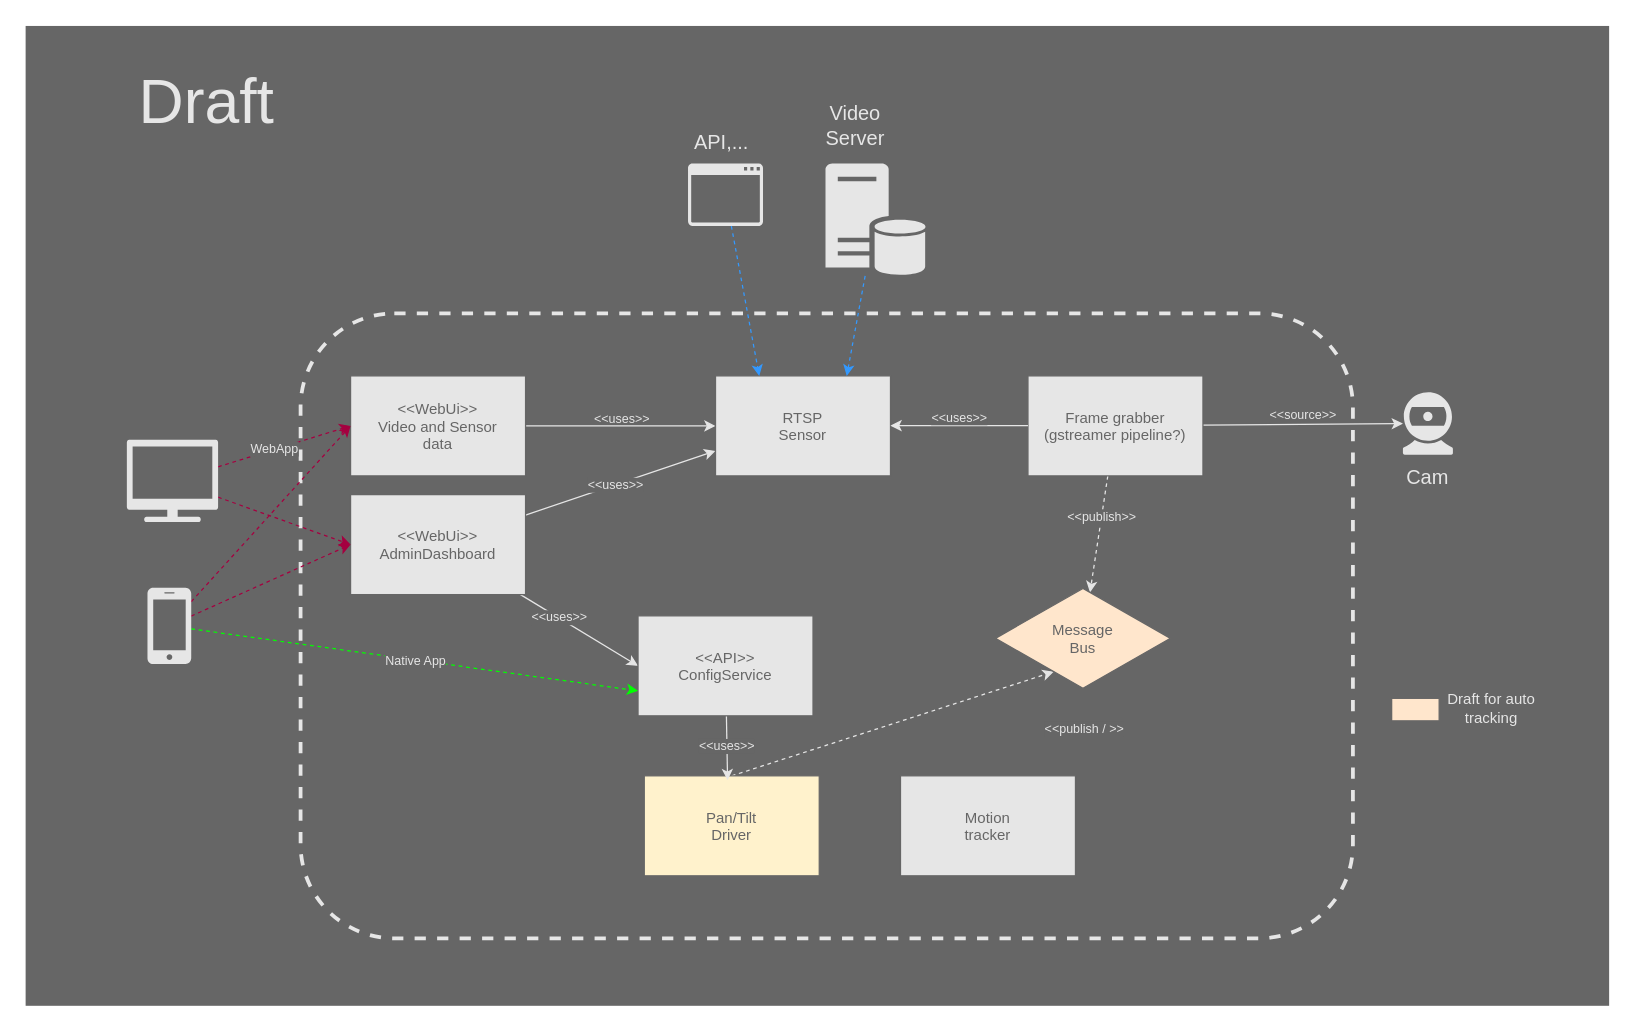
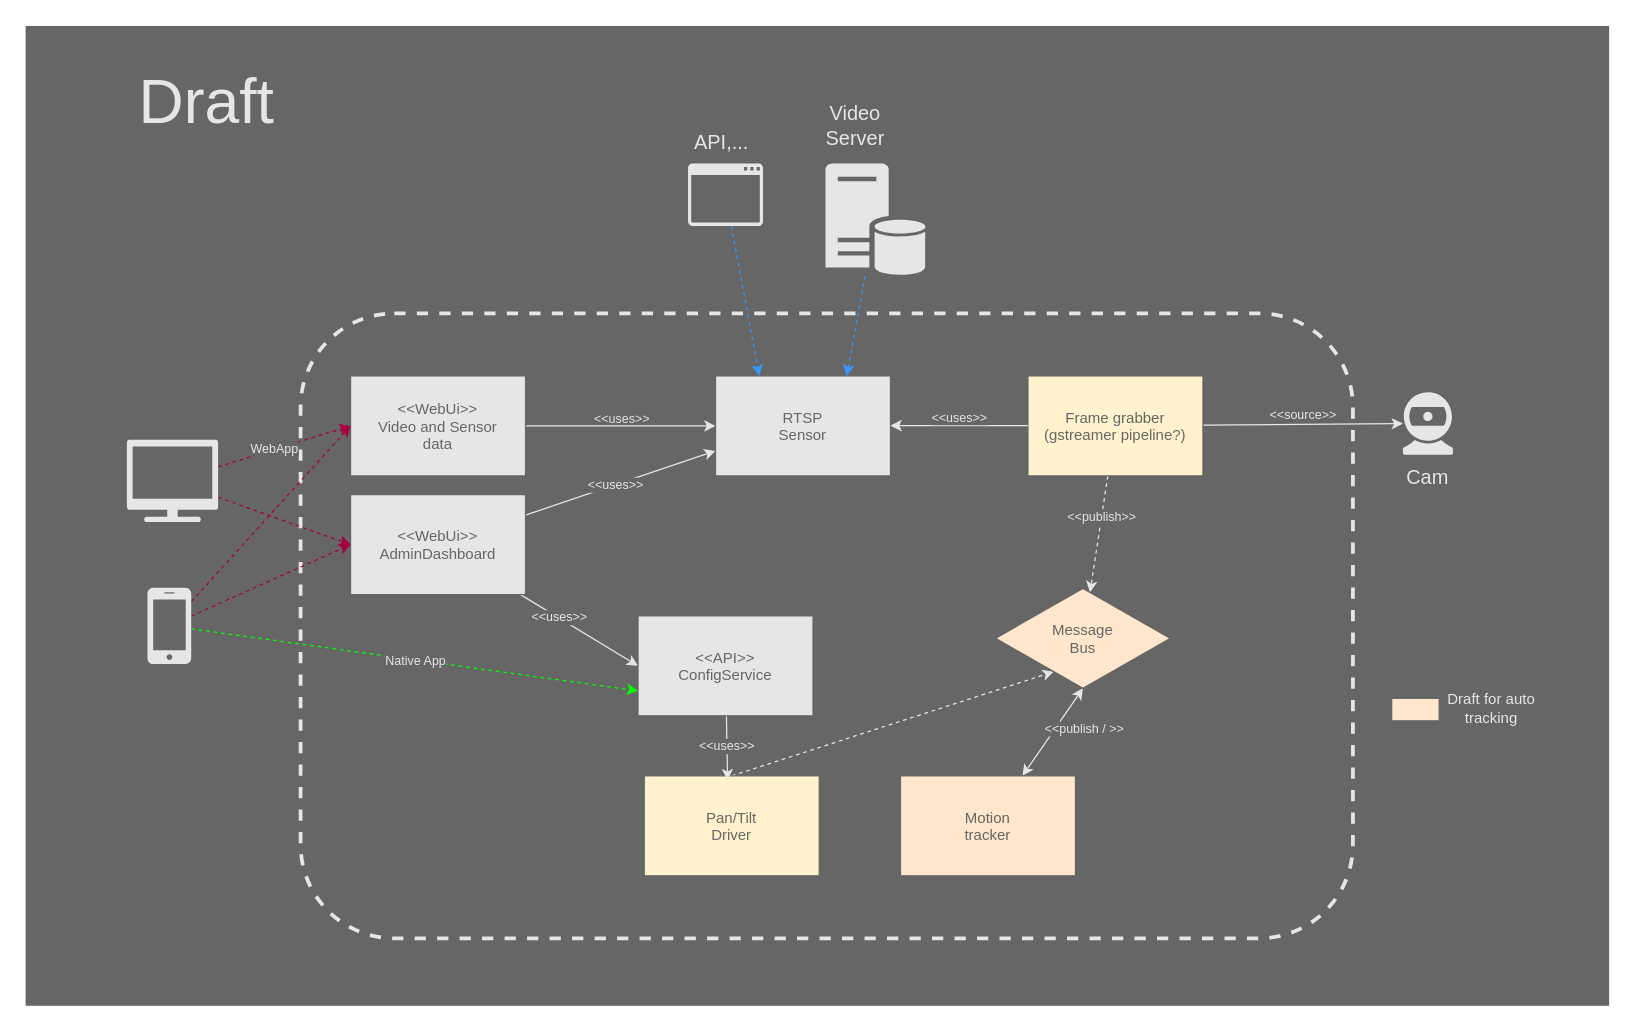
node "Frame grabber (gstreamer pipeline?)": fillcolor #e6e6e6 -> #fff2cc
edge "Message Bus" -- "Motion tracker": added
node "Motion tracker": fillcolor #e6e6e6 -> #ffe6cc
